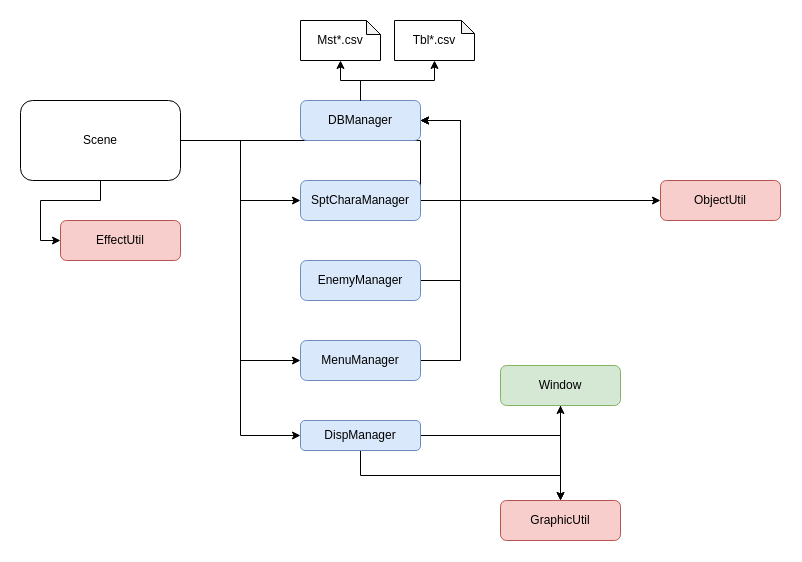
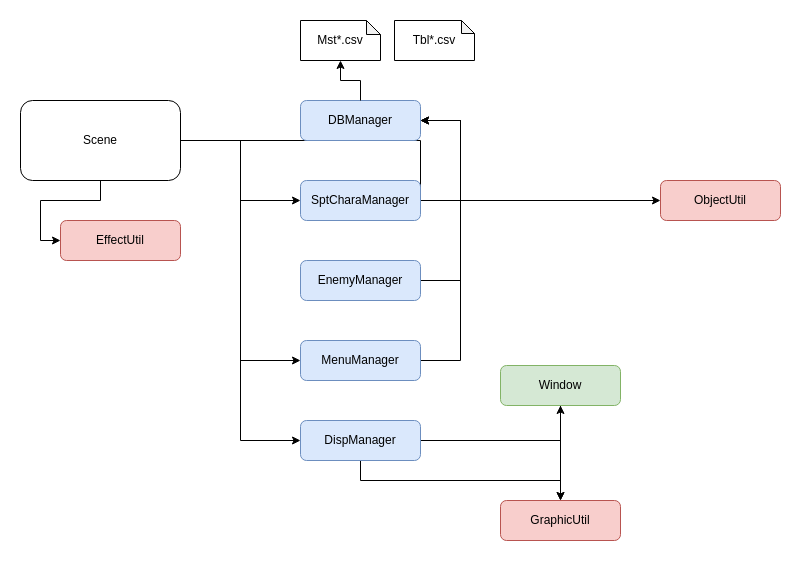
edge "DBManager" -> "Tbl*.csv": removed
node "DispManager": size 120x30 -> 120x40
